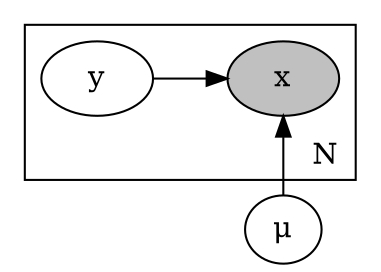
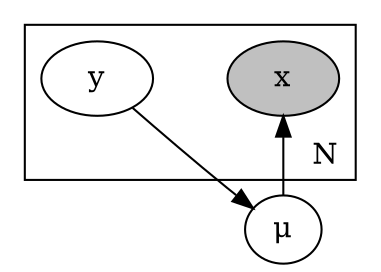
edge "y" -> "x": now "y" -> "μ"
